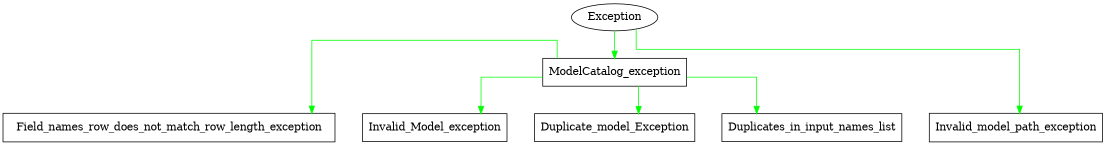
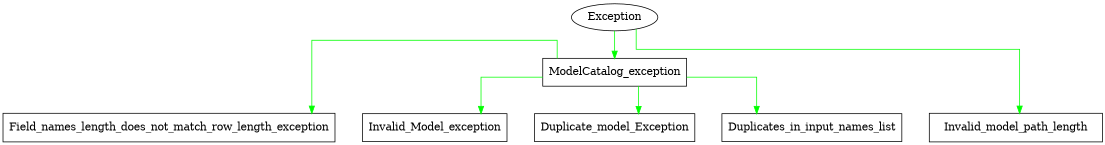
node "Field_names_row_does_not_match_row_length_exception": label "Field_names_row_does_not_match_row_length_exception" -> "Field_names_length_does_not_match_row_length_exception"
node "Invalid_model_path_exception": label "Invalid_model_path_exception" -> "Invalid_model_path_length"
